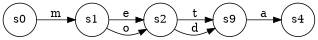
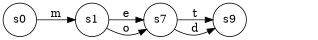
node "s2": label "s2" -> "s7"
node "s4": removed
